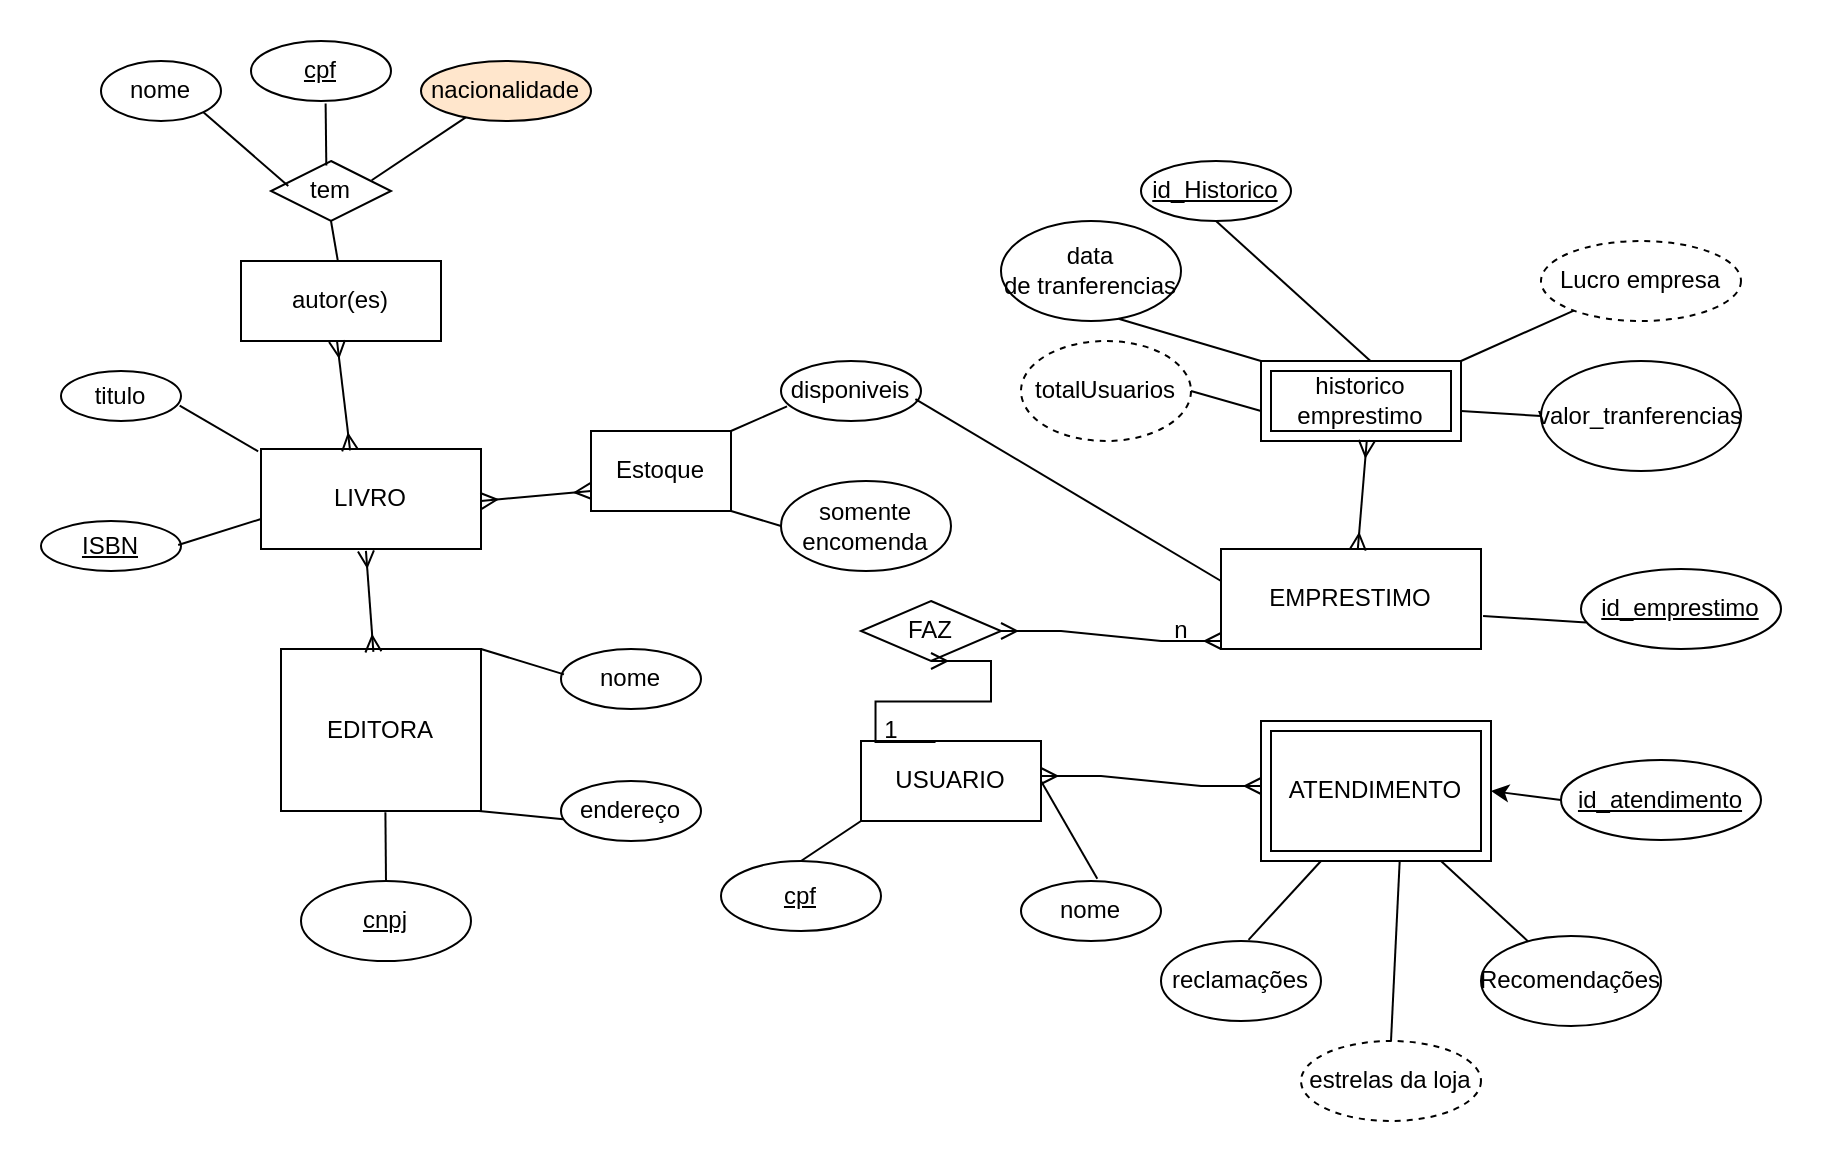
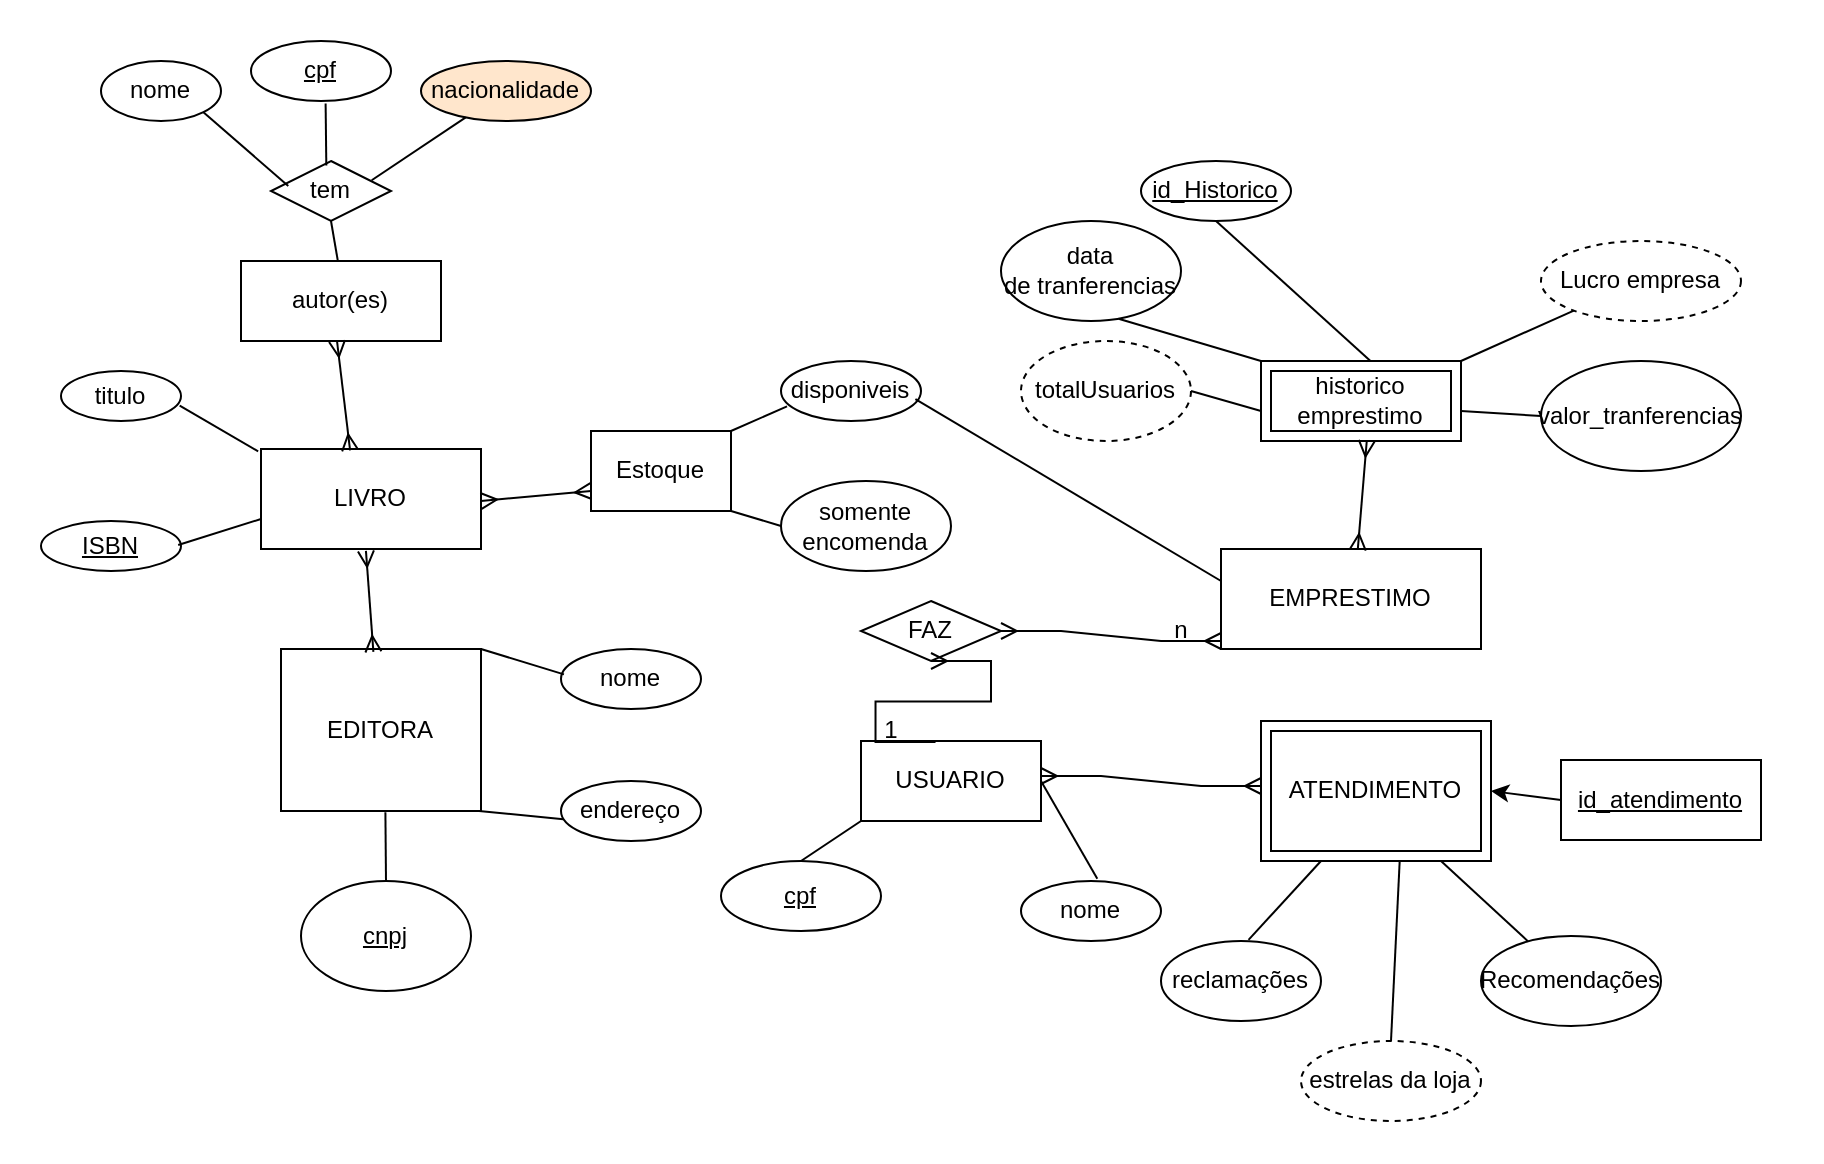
node "id_emprestimo": removed
edge "EMPRESTIMO" -- "id_emprestimo": removed
node "id_atendimento": shape ellipse -> rectangle
node "cnpj": size 170x80 -> 170x110
